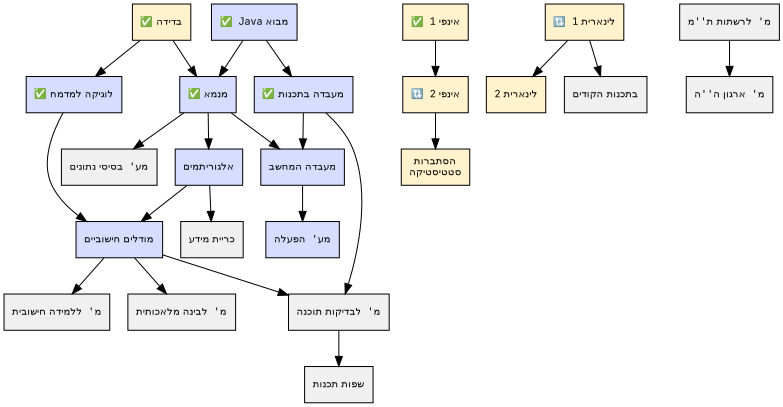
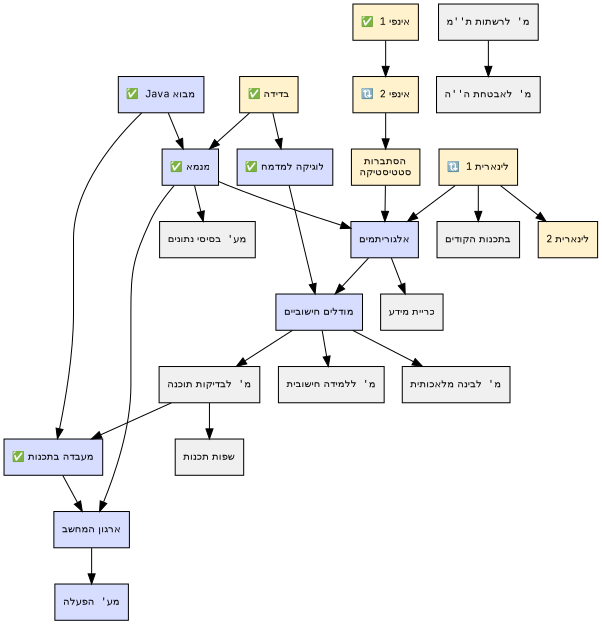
node "מ' ארגון ה''ה": label "מ' ארגון ה''ה" -> "מ' לאבטחת ה''ה"
node "מעבדה המחשב": label "מעבדה המחשב" -> "ארגון המחשב"
edge "מעבדה בתכנות ✅" -> "מ' לבדיקות תוכנה": reversed
edge "הסתברות סטטיסטיקה" -> "אלגוריתמים": added
edge "לינארית 1 🔃" -> "אלגוריתמים": added
